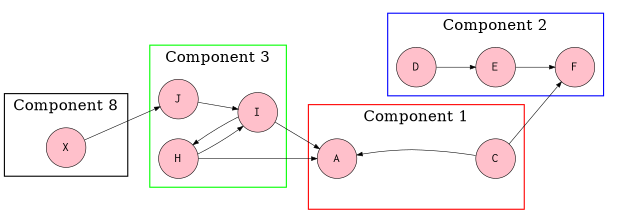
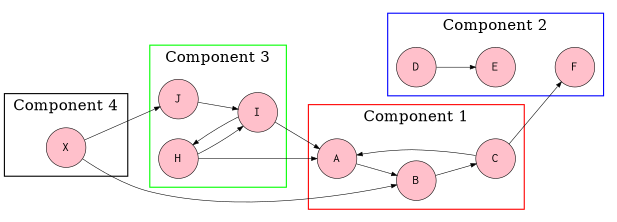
edge "E" -> "F": removed
cluster "Component 8": label "Component 8" -> "Component 4"
node "B": added
